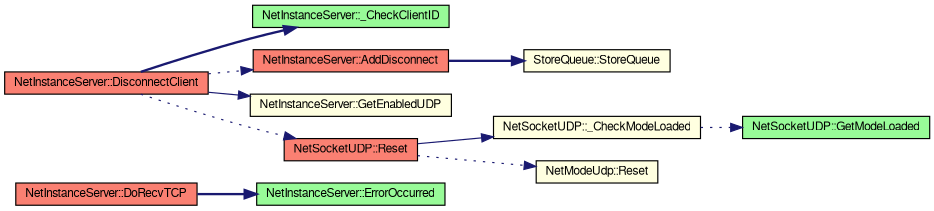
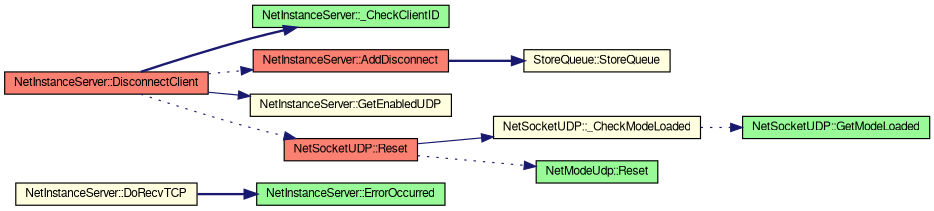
node "NetModeUdp::Reset": fillcolor lightyellow -> palegreen
node "NetInstanceServer::DoRecvTCP": fillcolor salmon -> lightyellow
